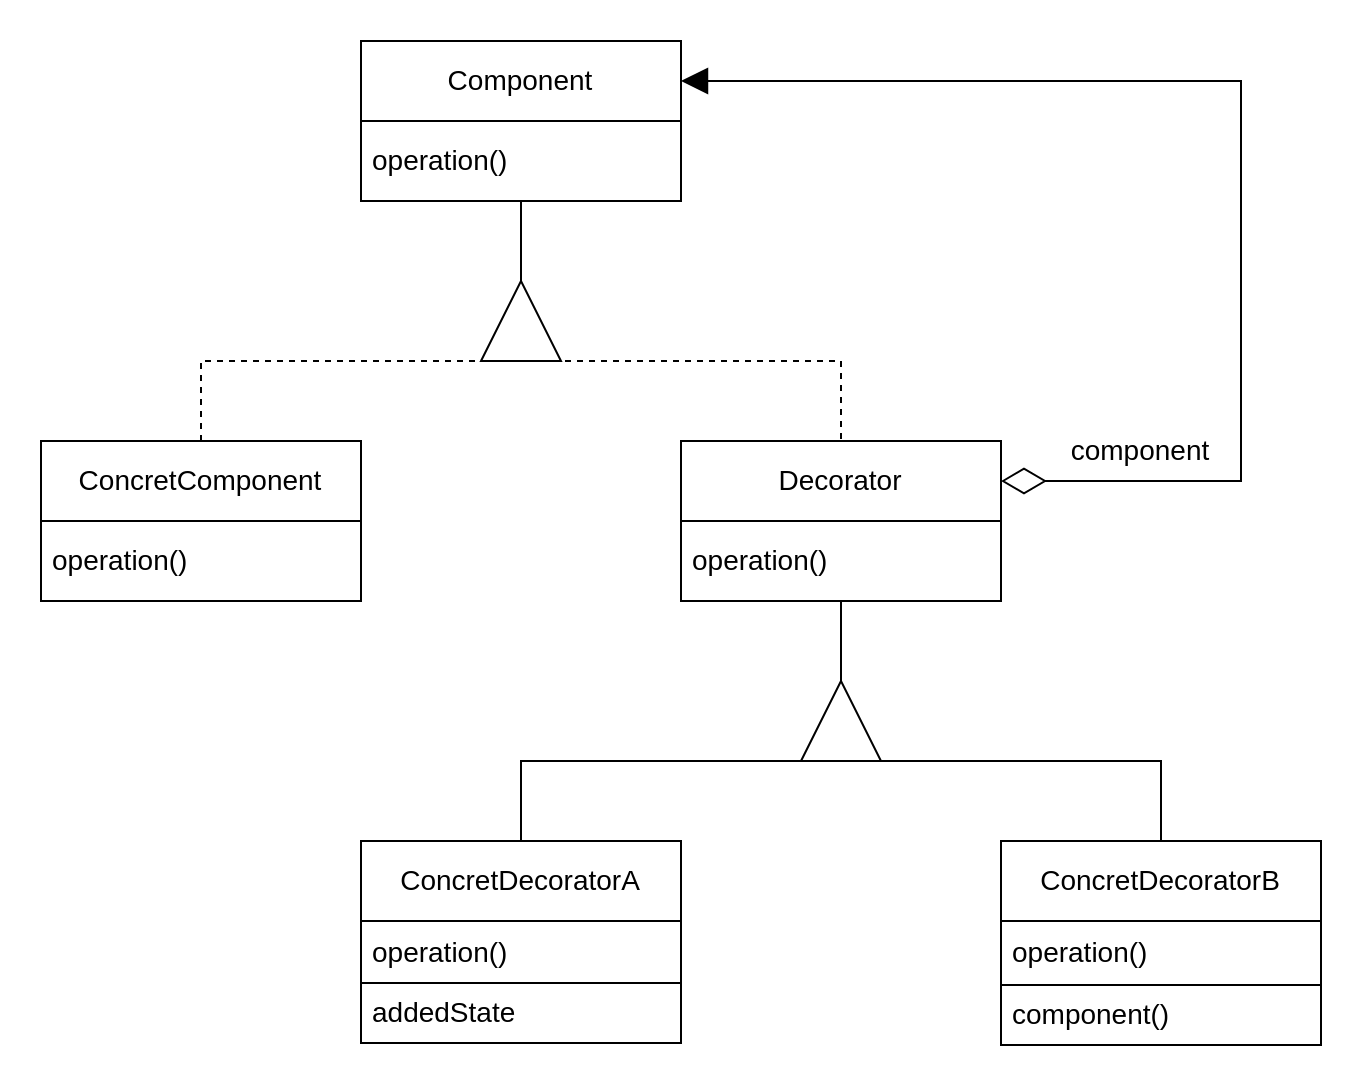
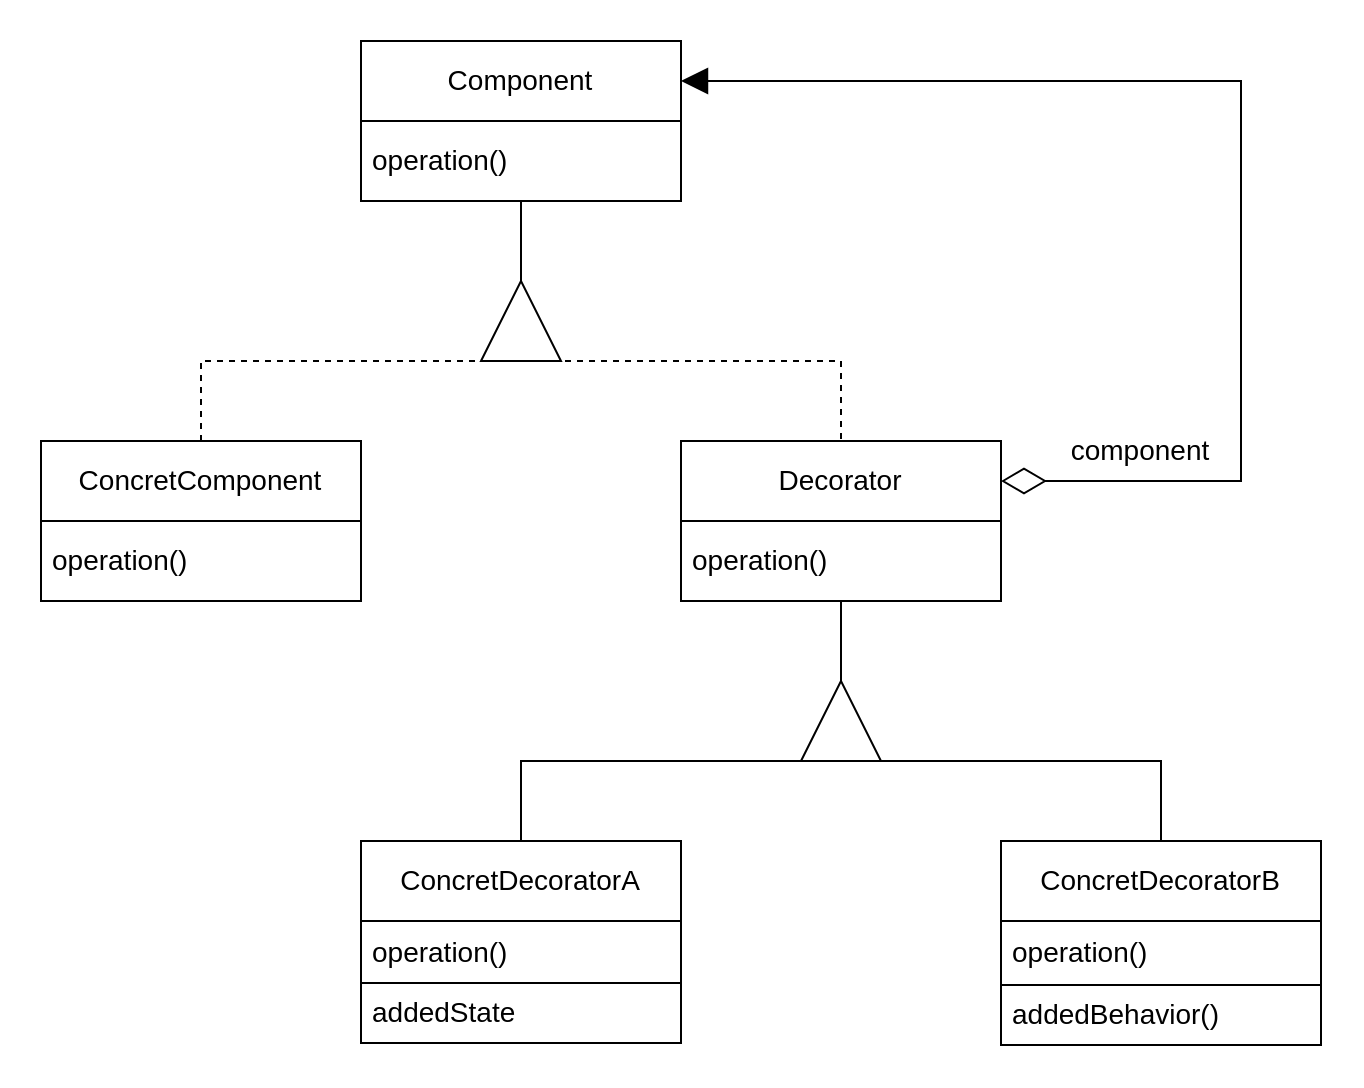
node "component()": label "component()" -> "addedBehavior()"
